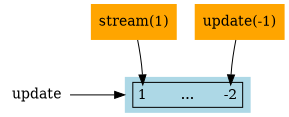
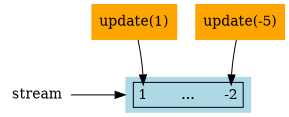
node "stream(1)": label "stream(1)" -> "update(1)"
node "update(-1)": label "update(-1)" -> "update(-5)"
node "update": label "update" -> "stream"
